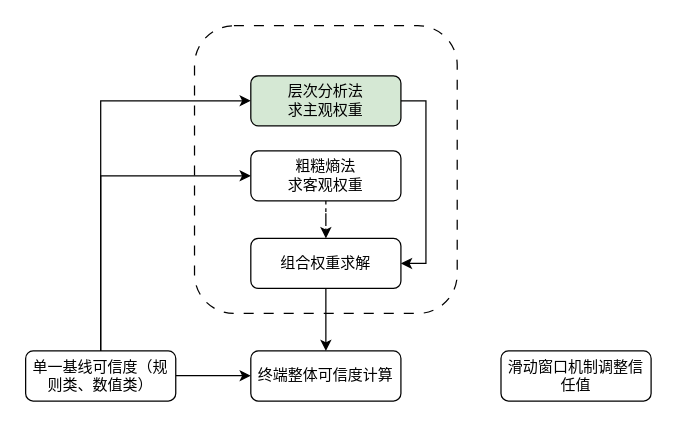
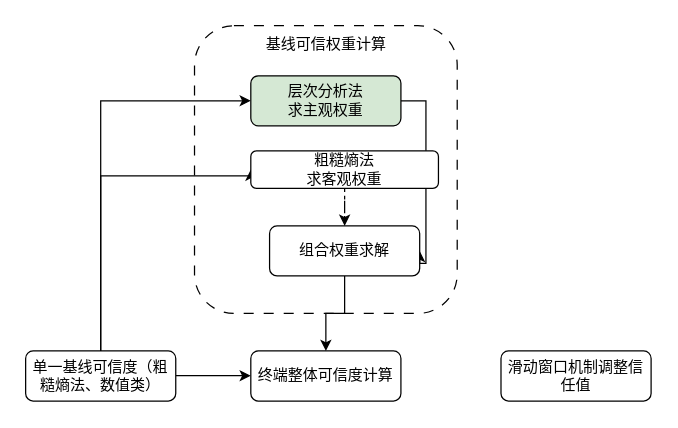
node "基线可信权重计算": added
node "粗糙熵法 求客观权重": size 150x50 -> 188x38
node "组合权重求解": moved (326, 263) -> (344, 251)
node "单一基线可信度（规则类、数值类）": label "单一基线可信度（规则类、数值类）" -> "单一基线可信度（粗糙熵法、数值类）"
